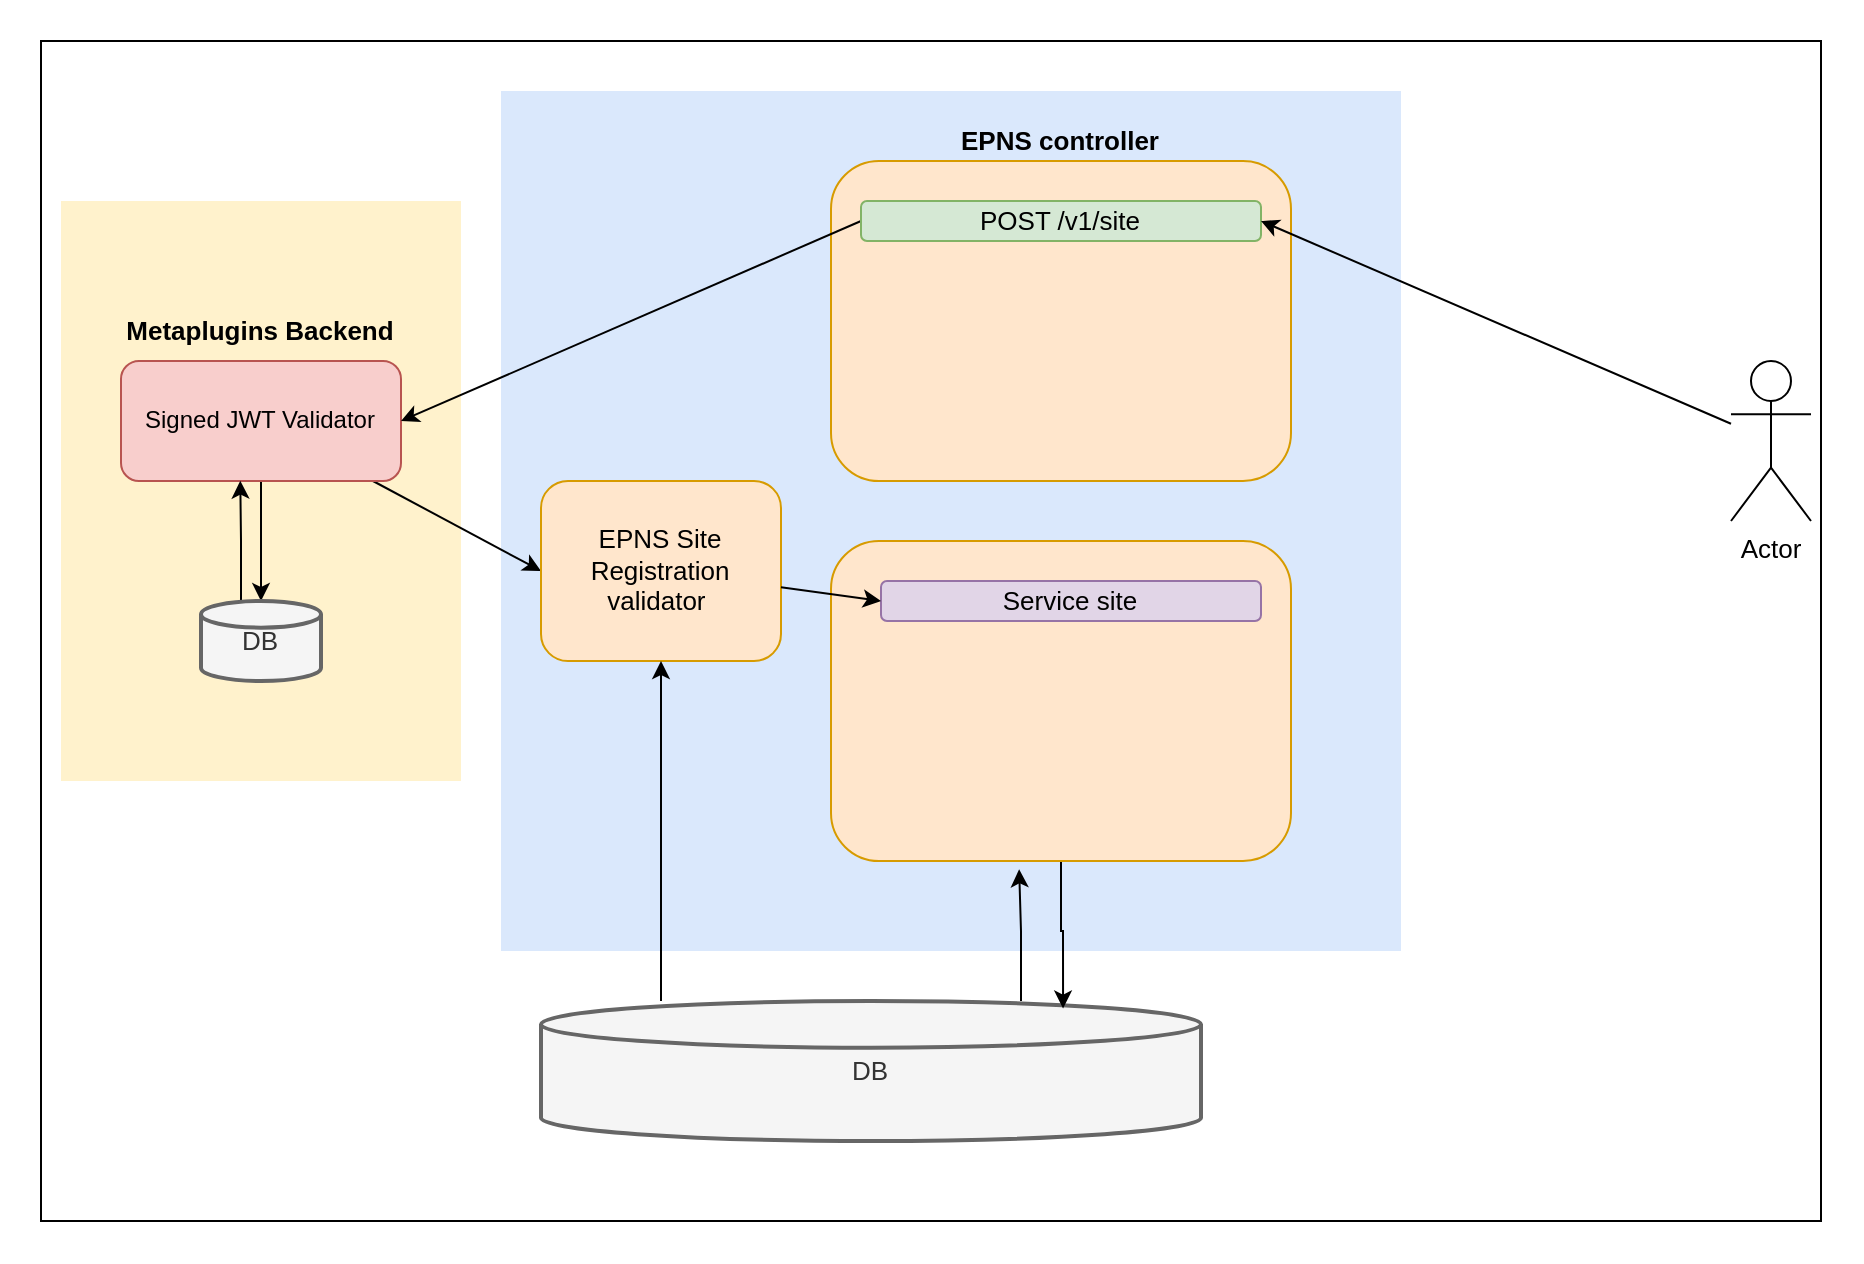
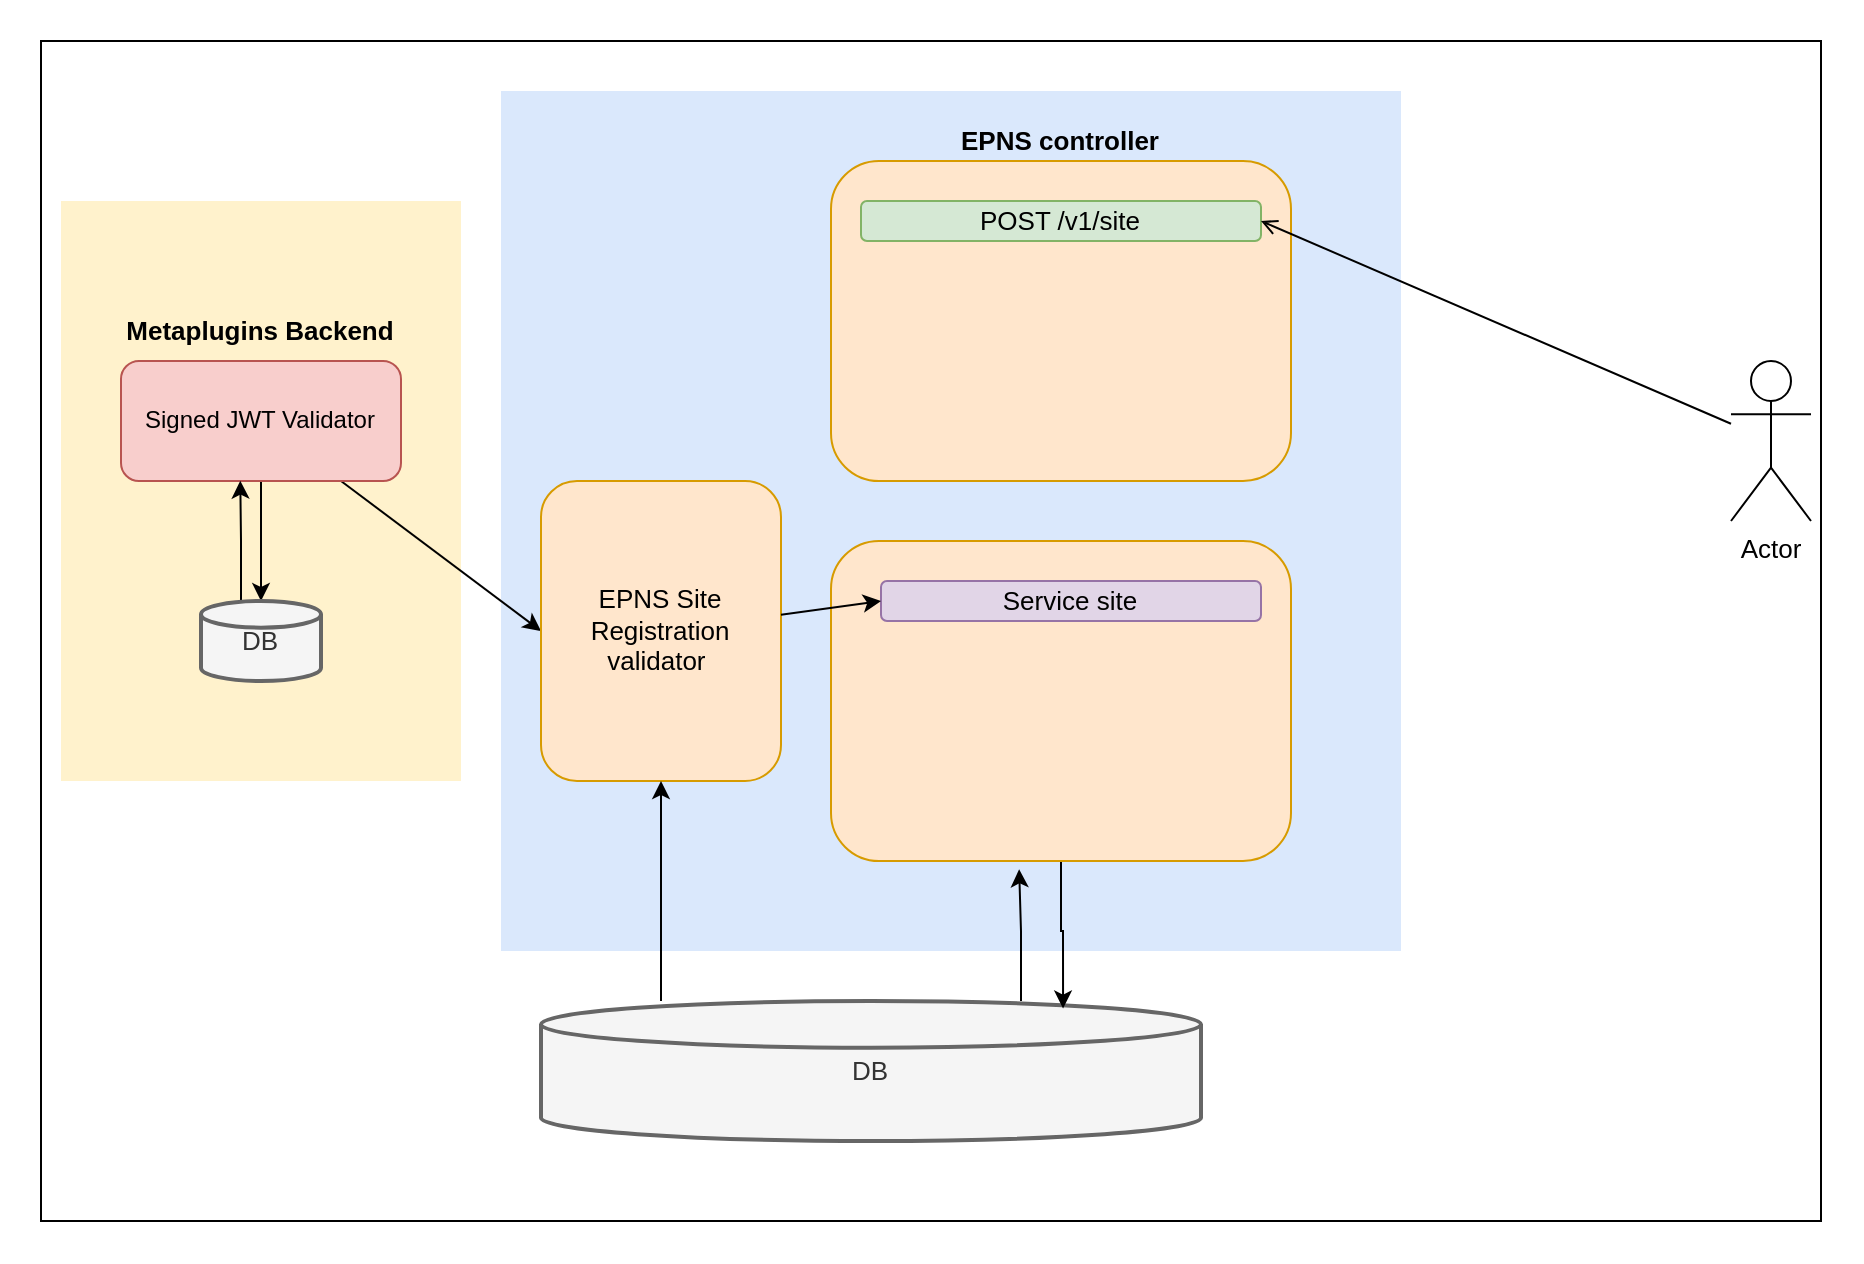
edge "Actor" -> "POST /v1/site": arrowhead classic -> open
edge "POST /v1/site" -> "Signed JWT Validator": removed
node "EPNS Site Registration validator": size 240x180 -> 240x300
